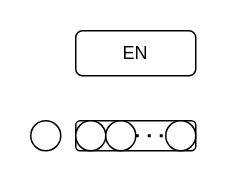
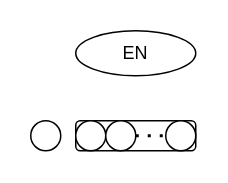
node "EN": shape rounded rectangle -> ellipse
